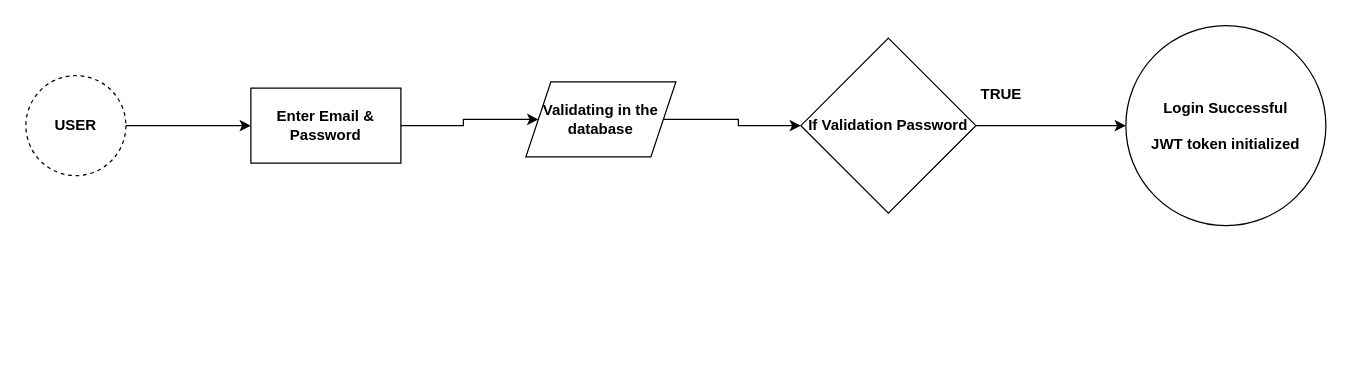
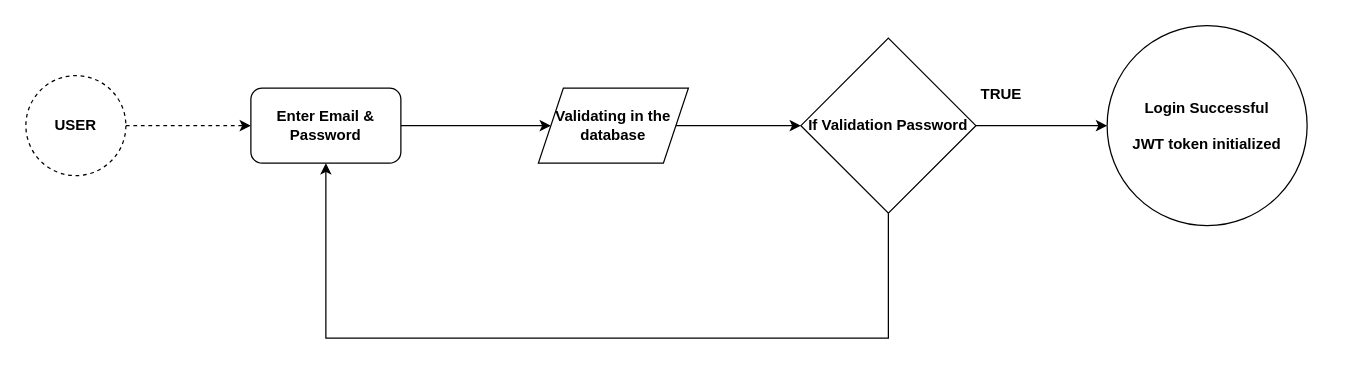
node "Validating in the database": moved (601, 119) -> (613, 126)
edge "USER" -> "Enter Email & Password": style solid -> dashed
node "Enter Email & Password": shape rectangle -> rounded rectangle
node "Login Successful JWT token initialized": moved (1226, 126) -> (1207, 126)
edge "If Validation Password" -> "Enter Email & Password": added
